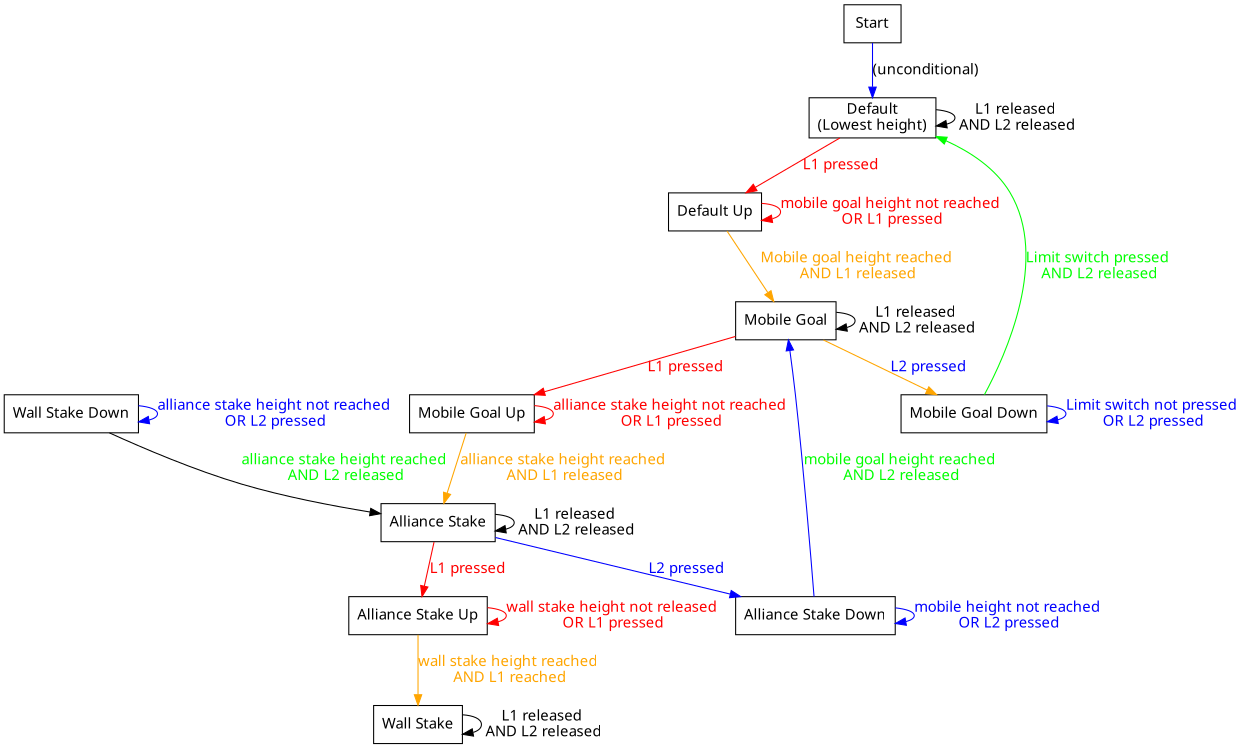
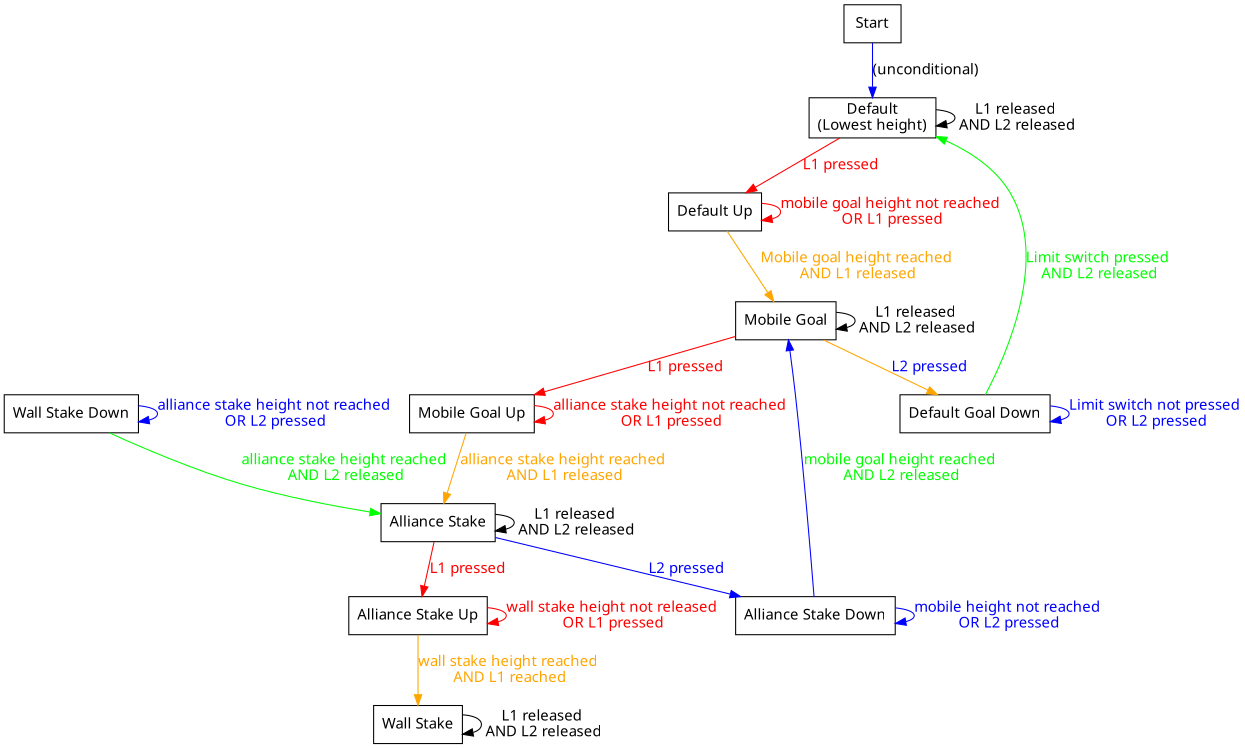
node "Mobile Goal Down": label "Mobile Goal Down" -> "Default Goal Down"
edge "Wall Stake Down" -> "Alliance Stake": color black -> lime
